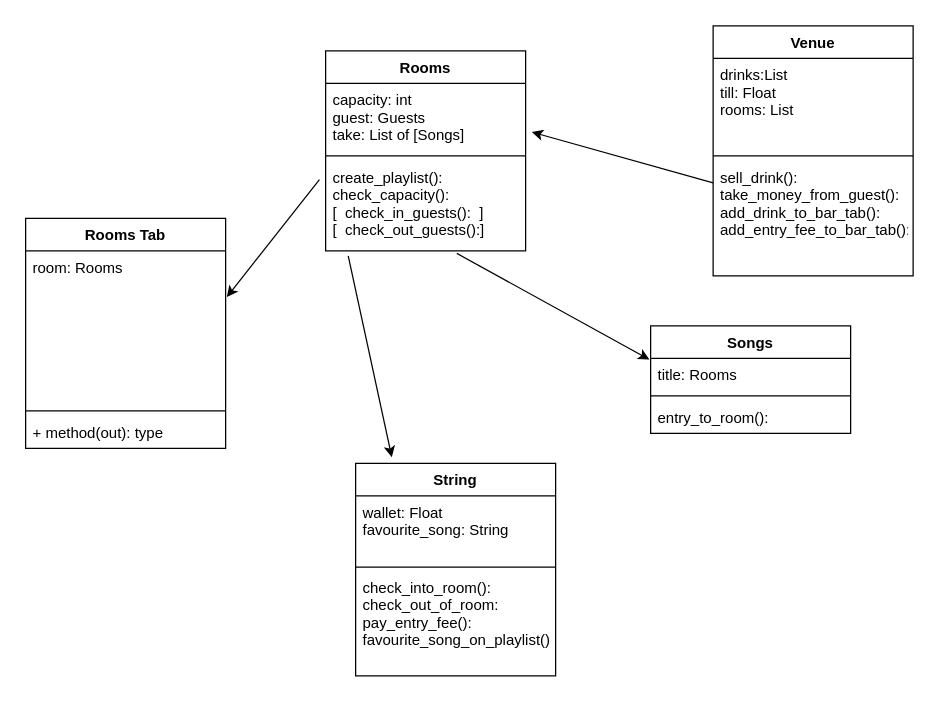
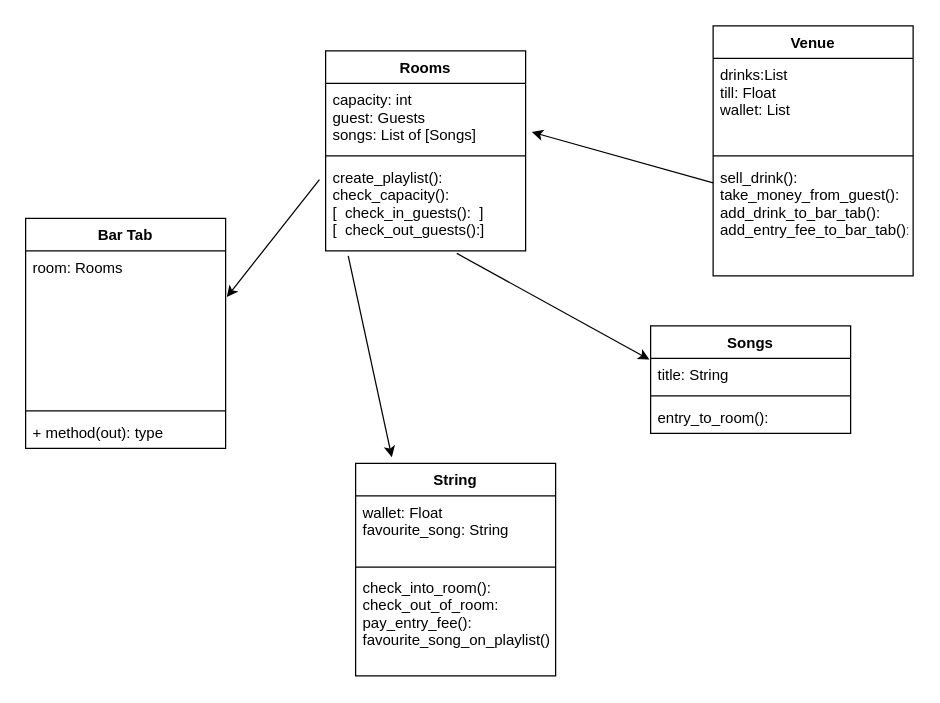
node "drinks:List till: Float rooms: List": label "drinks:List till: Float rooms: List" -> "drinks:List till: Float wallet: List"
node "capacity: int guest: Guests take: List of [Songs]": label "capacity: int guest: Guests take: List of [Songs]" -> "capacity: int guest: Guests songs: List of [Songs]"
node "Rooms Tab": label "Rooms Tab" -> "Bar Tab"
node "title: Rooms": label "title: Rooms" -> "title: String"
